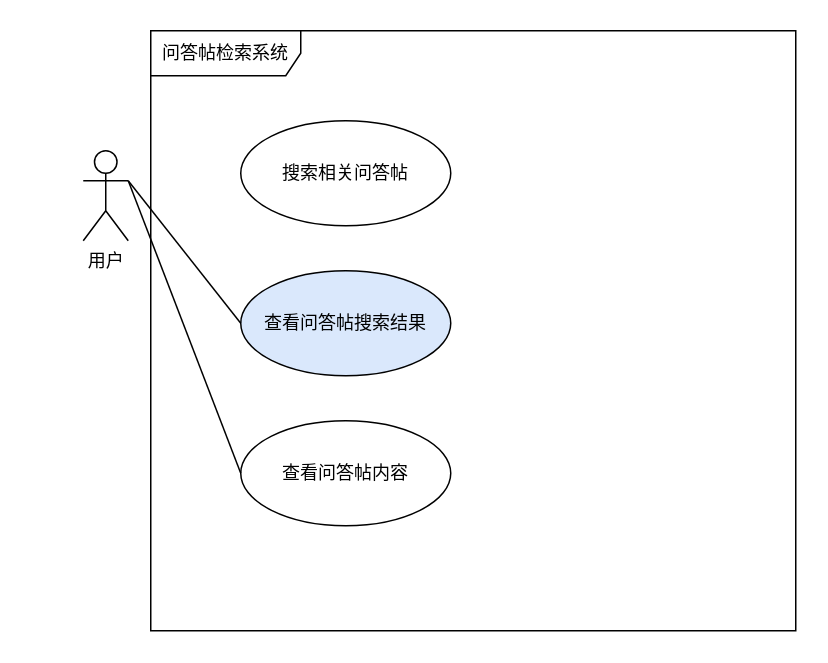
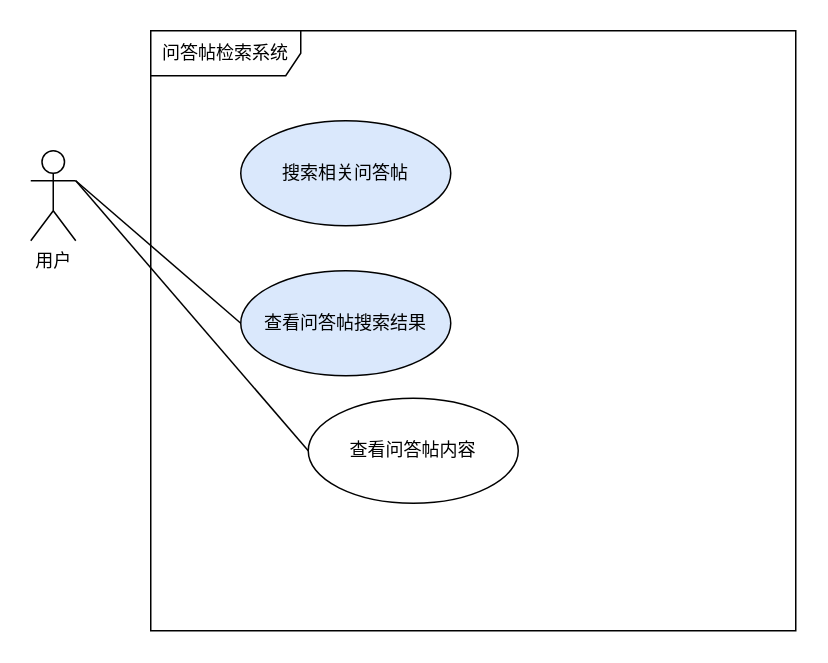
node "搜索相关问答帖": fillcolor #ffffff -> #dae8fc
node "用户": moved (106, 196) -> (53, 196)
node "查看问答帖内容": moved (346, 473) -> (413, 451)
